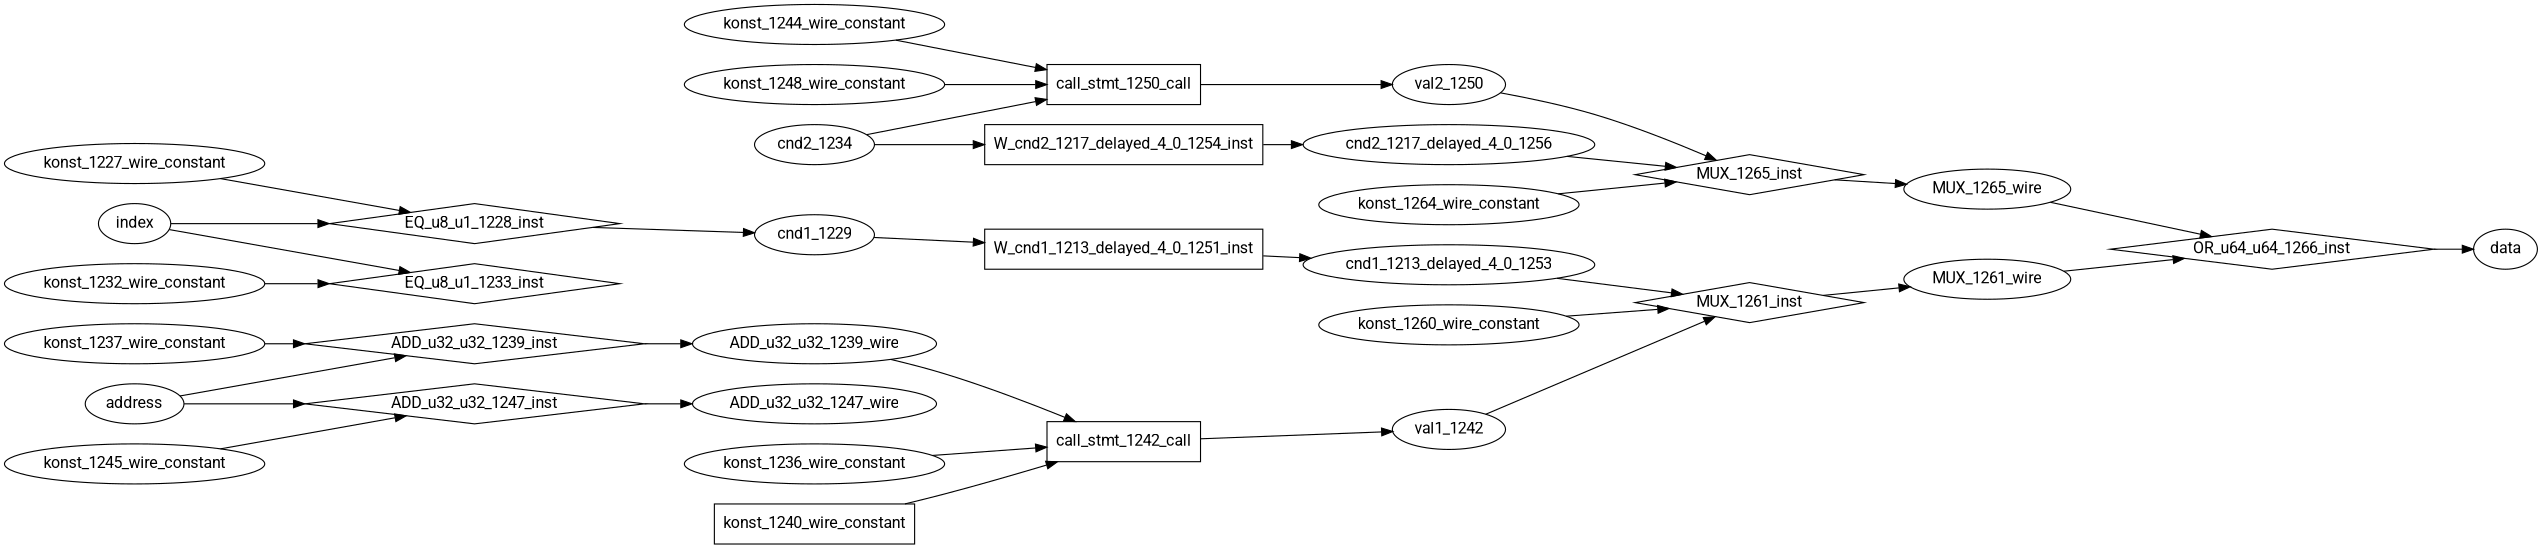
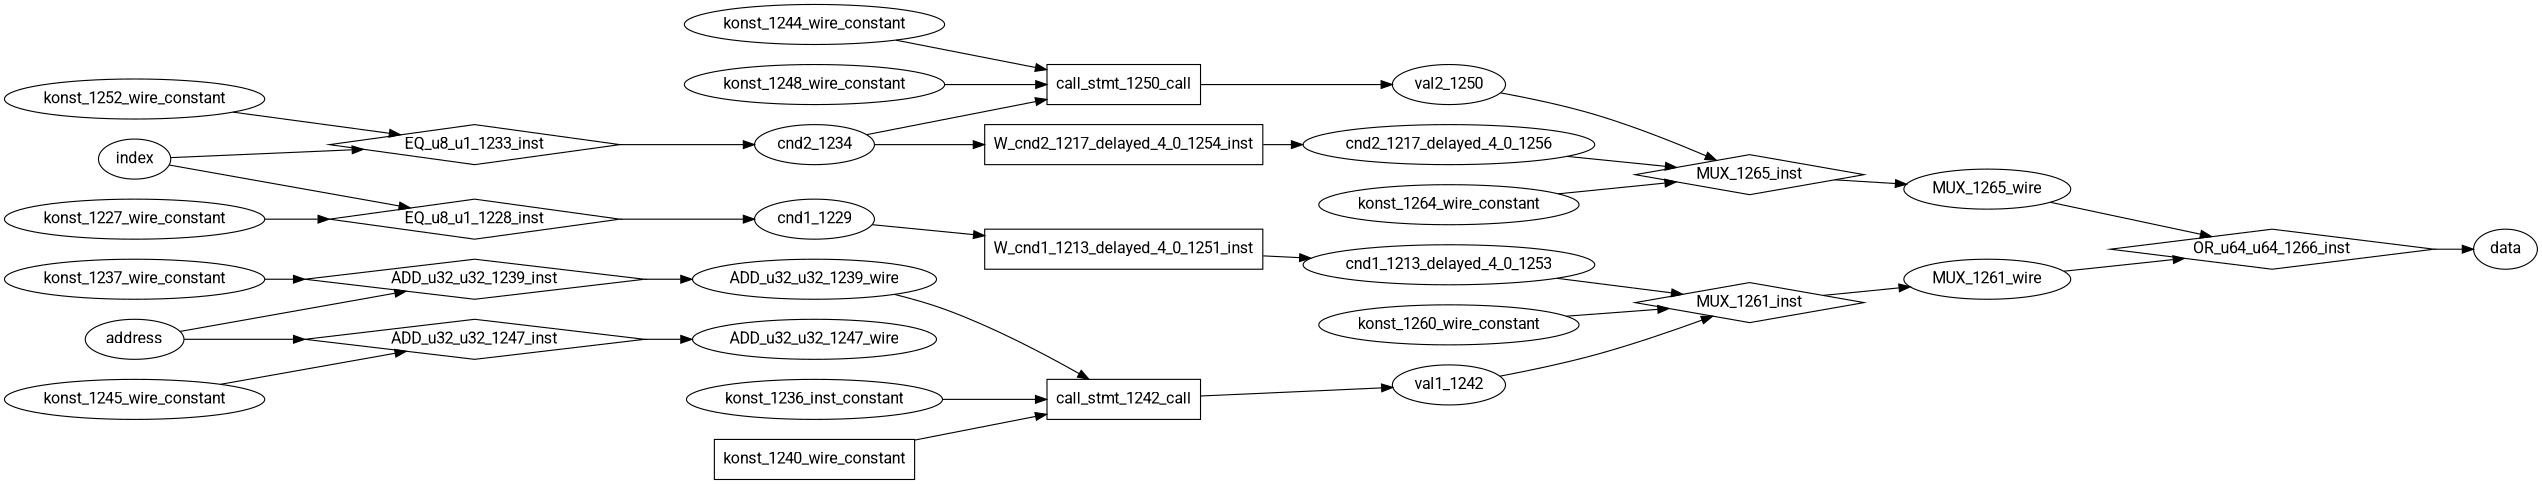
edge "EQ_u8_u1_1233_inst" -> "cnd2_1234": added
node "konst_1232_wire_constant": label "konst_1232_wire_constant" -> "konst_1252_wire_constant"
node "konst_1236_wire_constant": label "konst_1236_wire_constant" -> "konst_1236_inst_constant"
